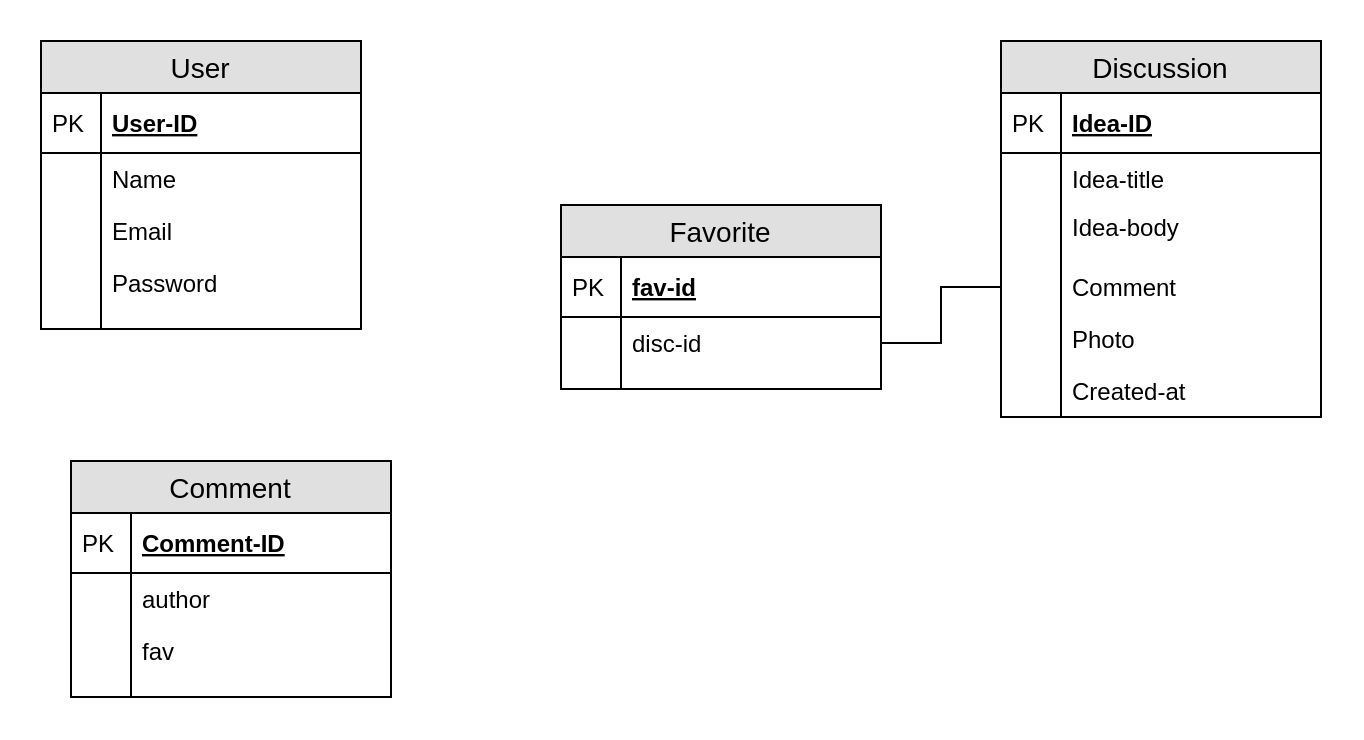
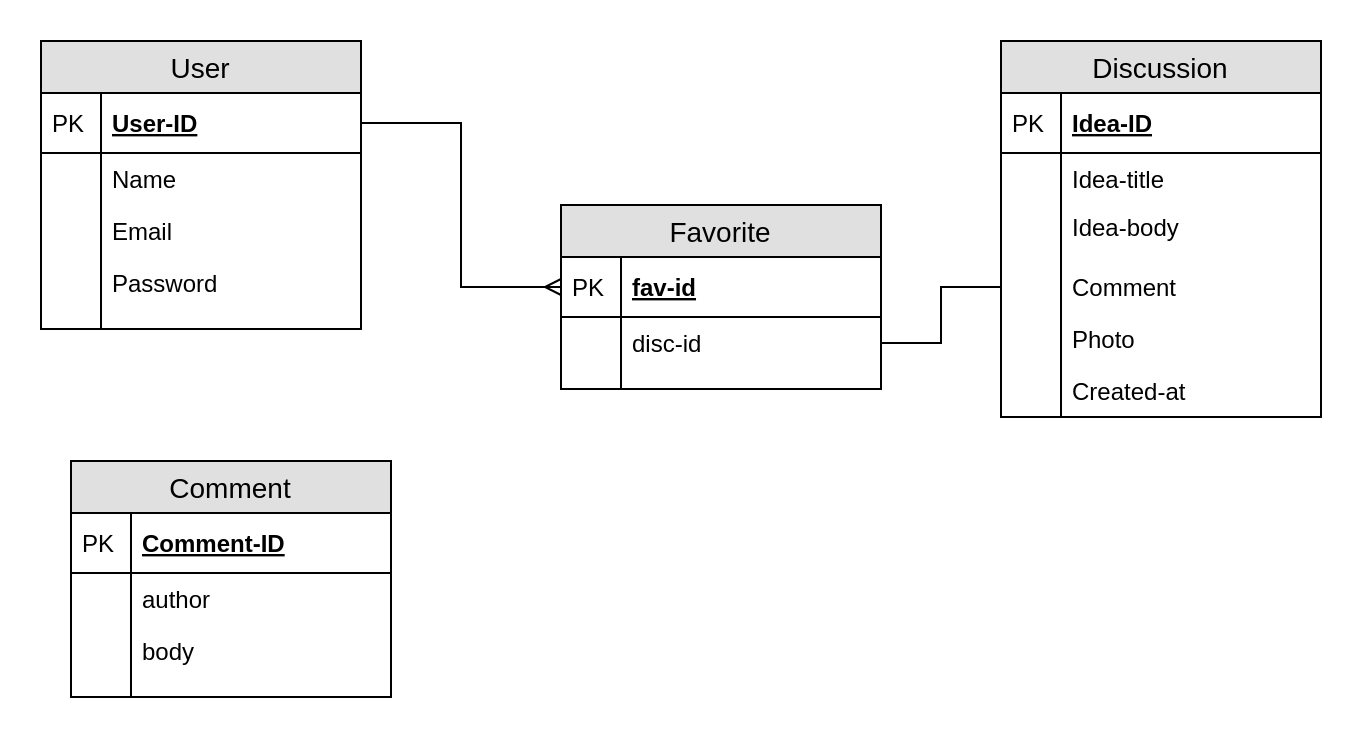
edge "User-ID" -> "fav-id": added
node "fav": label "fav" -> "body"
